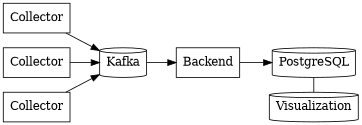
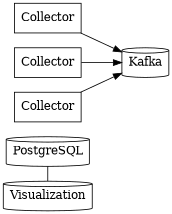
node "Backend": removed
